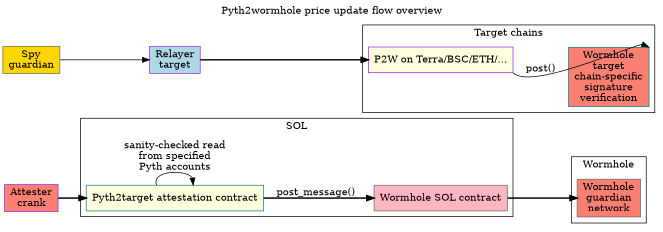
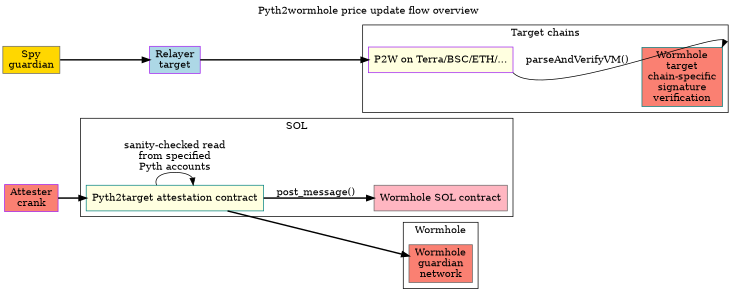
edge "Spy guardian" -> "Relayer target": style solid -> bold
edge "P2W on Terra/BSC/ETH/..." -> "Wormhole target chain-specific signature verification": label "post()" -> "parseAndVerifyVM()"
edge "Wormhole SOL contract" -> "Wormhole guardian network": now "Pyth2target attestation contract" -> "Wormhole guardian network"
